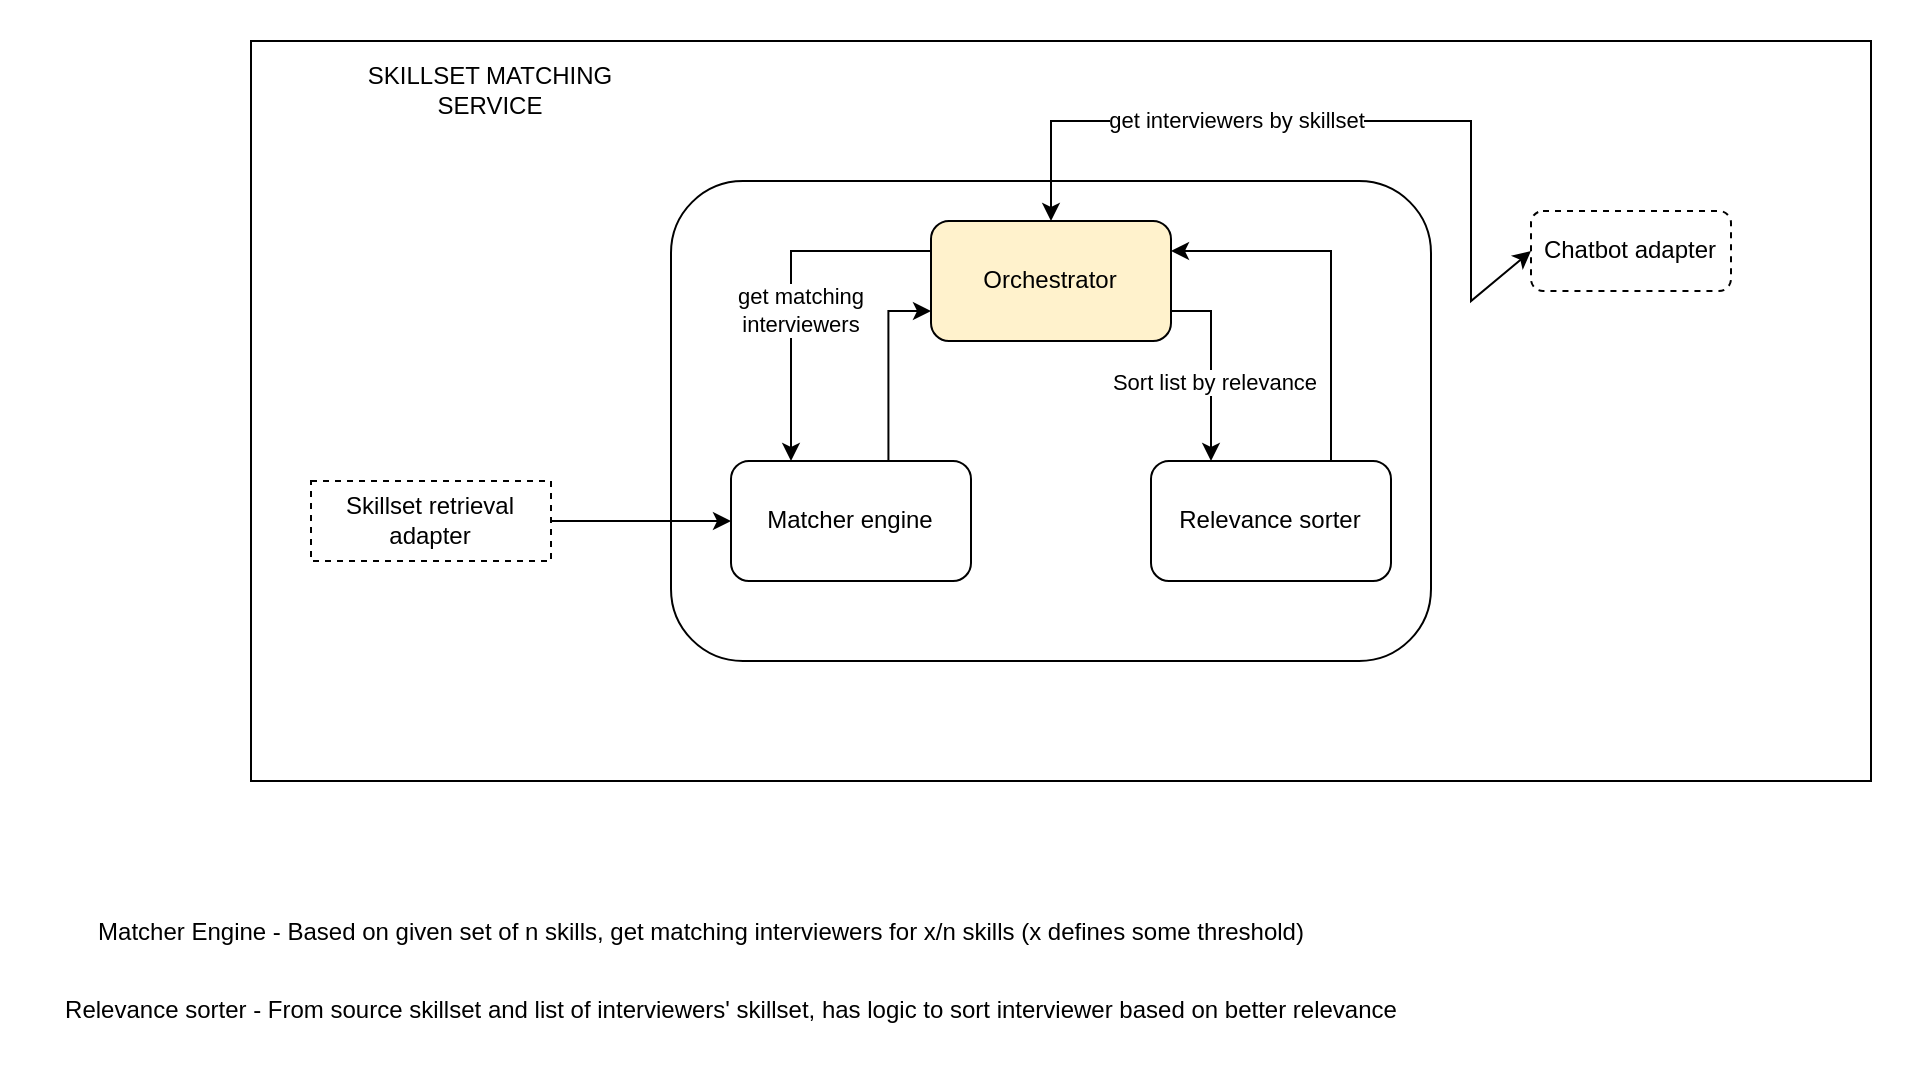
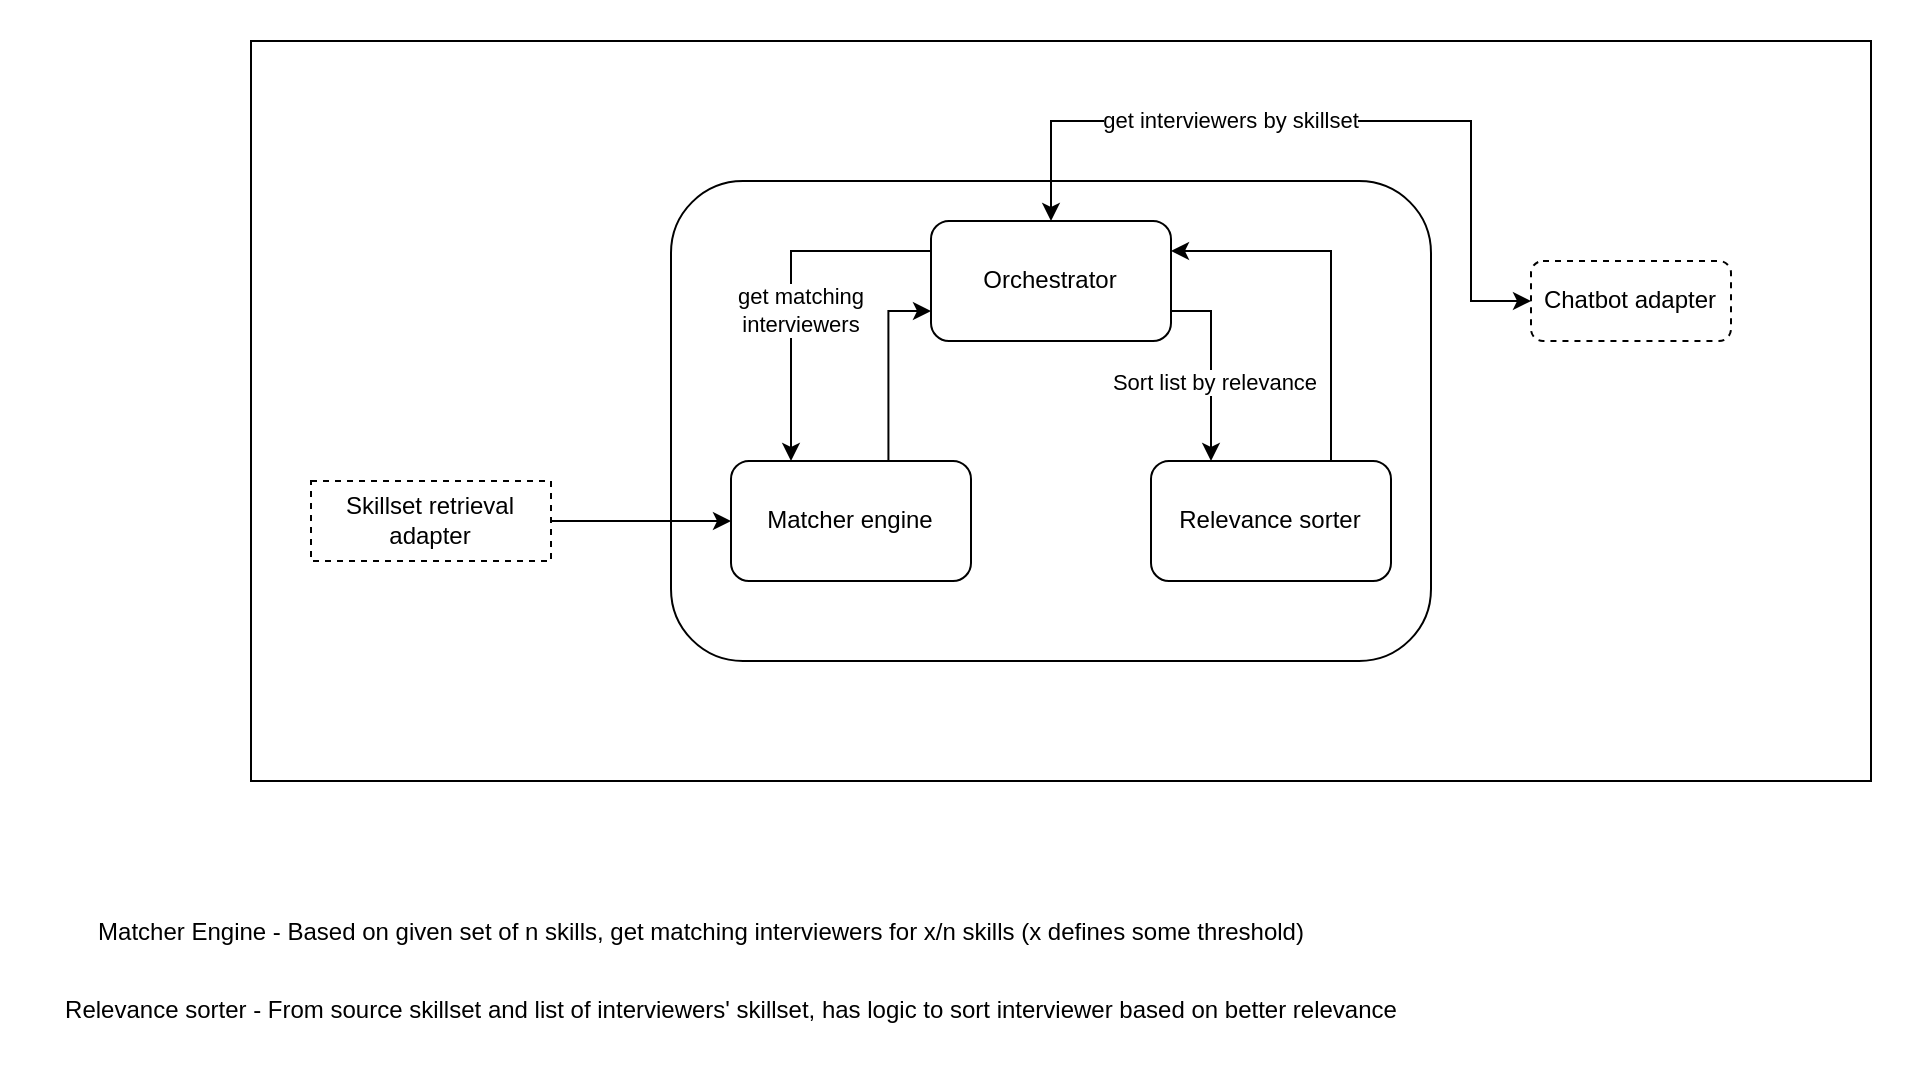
node "SKILLSET MATCHING SERVICE": removed
node "Chatbot adapter": moved (1631, 251) -> (1631, 301)
node "Orchestrator": fillcolor #fff2cc -> #ffffff
